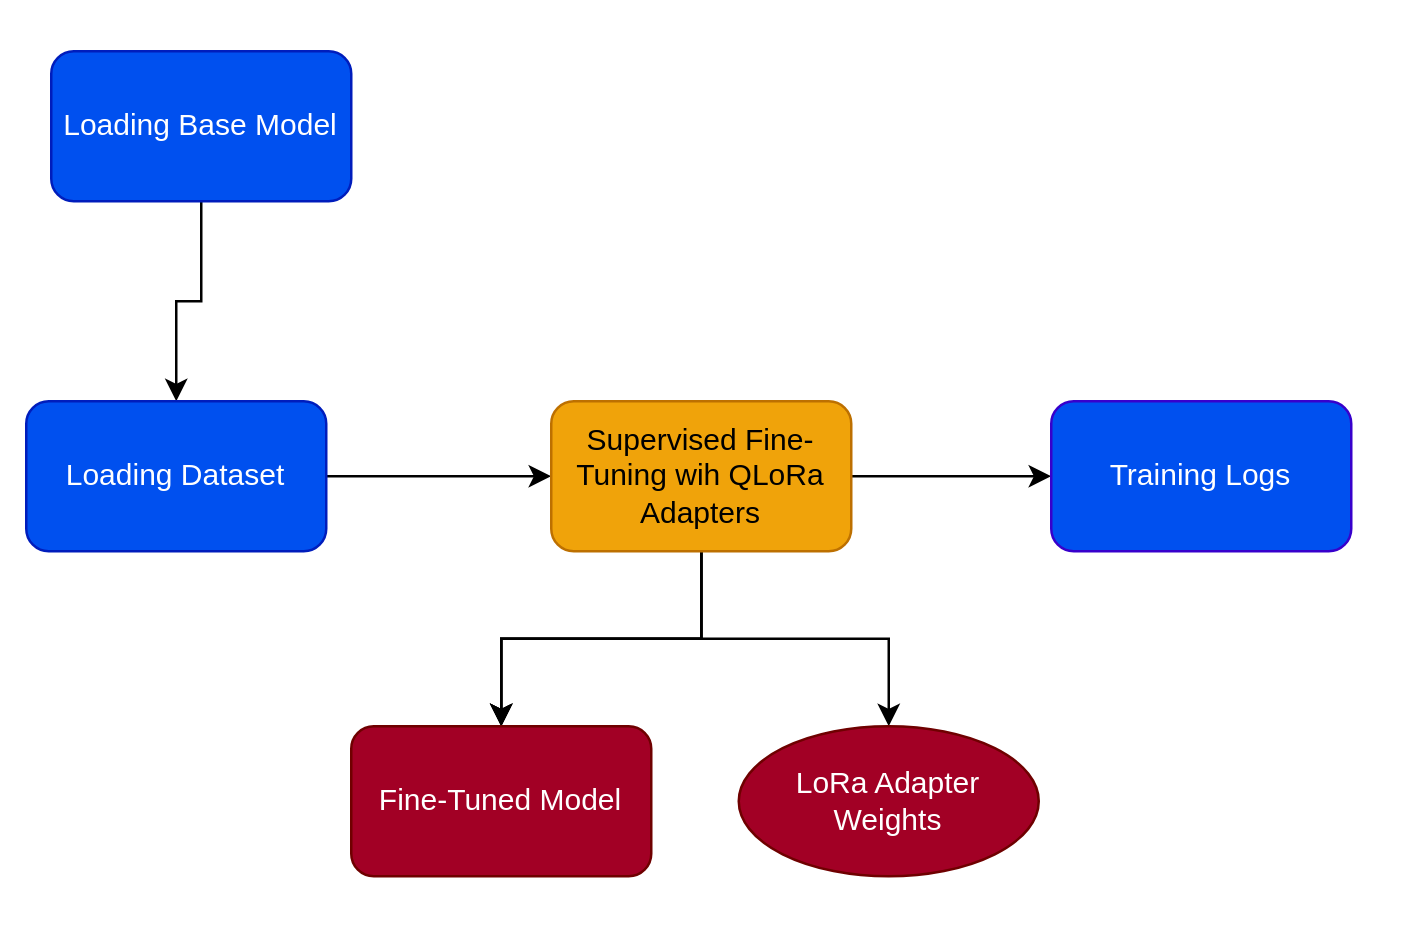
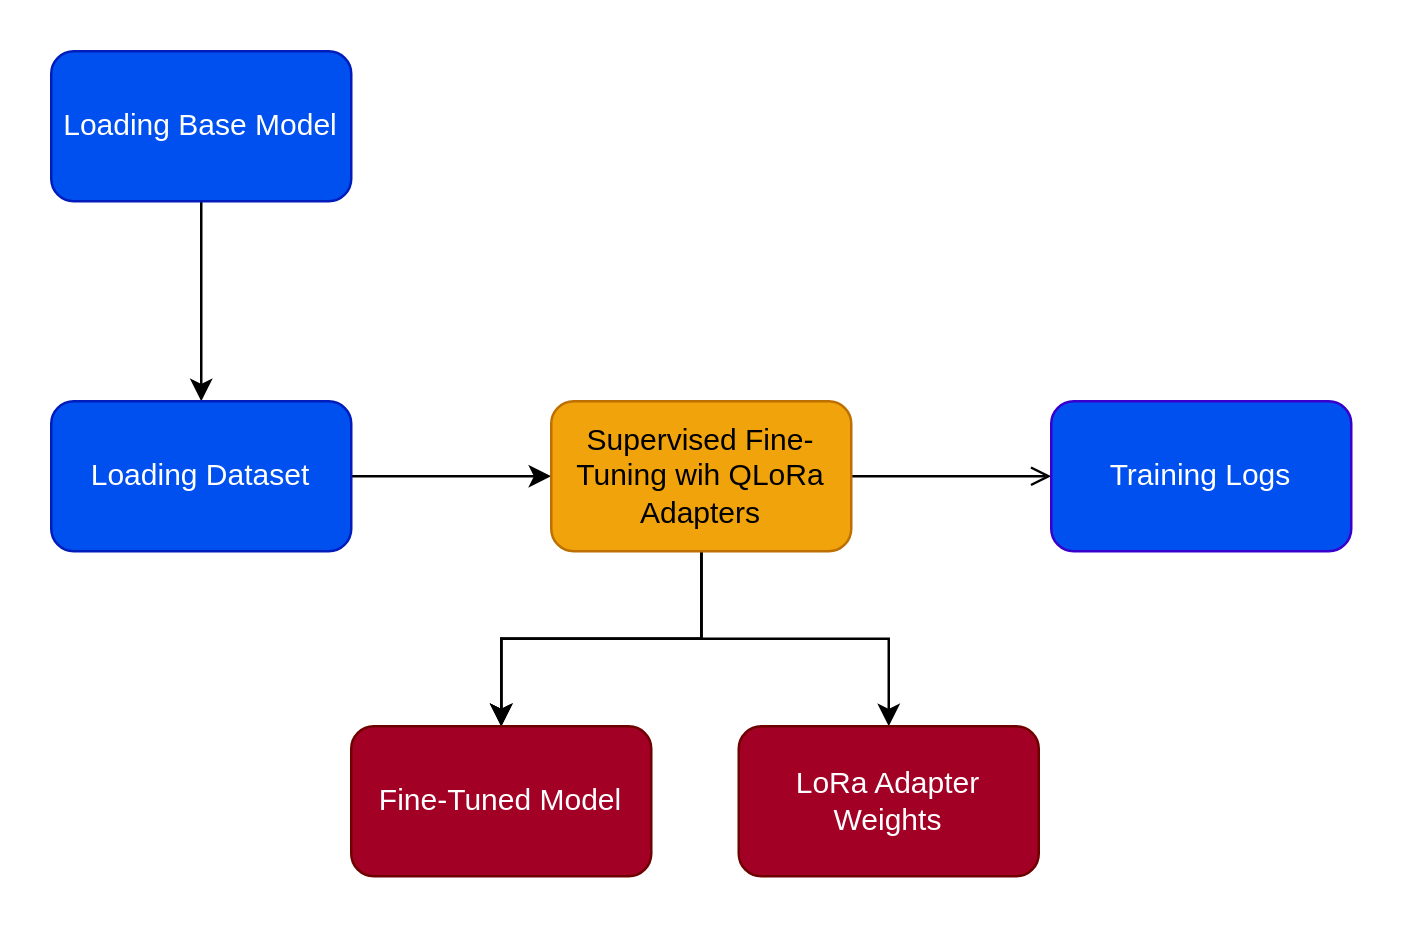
node "Loading Dataset": moved (176, 476) -> (201, 476)
edge "Supervised Fine-Tuning wih QLoRa Adapters" -> "Training Logs": arrowhead classic -> open
node "LoRa Adapter Weights": shape ellipse -> rounded rectangle
